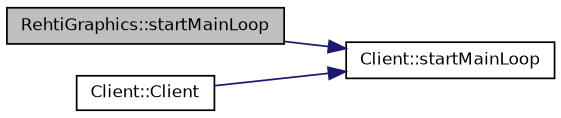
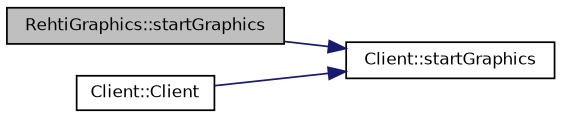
node "RehtiGraphics::startMainLoop": label "RehtiGraphics::startMainLoop" -> "RehtiGraphics::startGraphics"
node "Client::startMainLoop": label "Client::startMainLoop" -> "Client::startGraphics"
